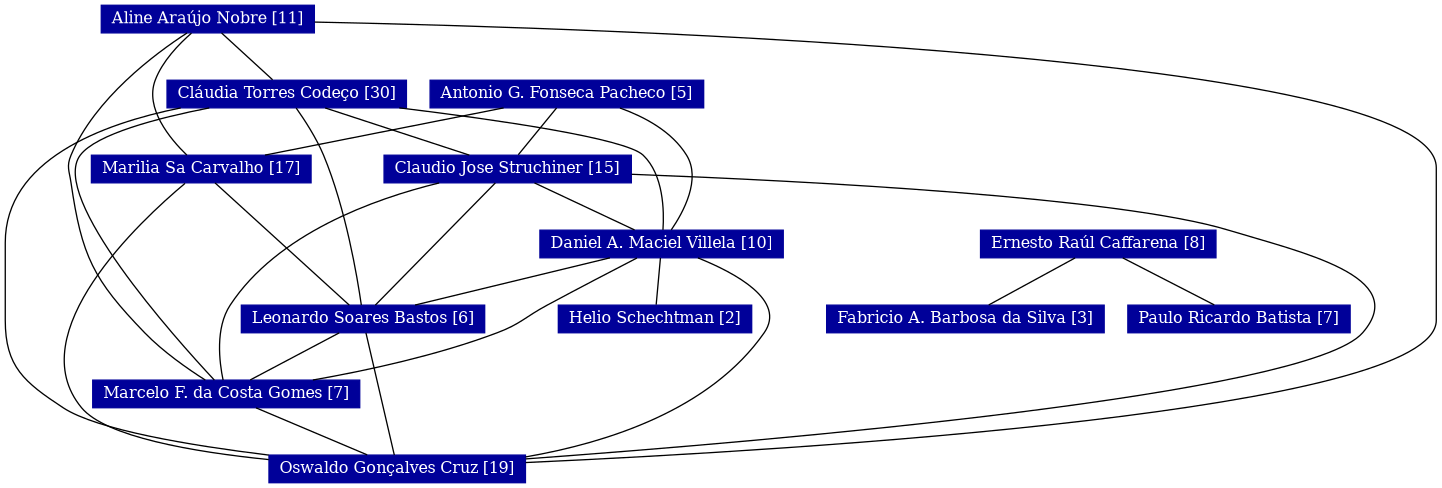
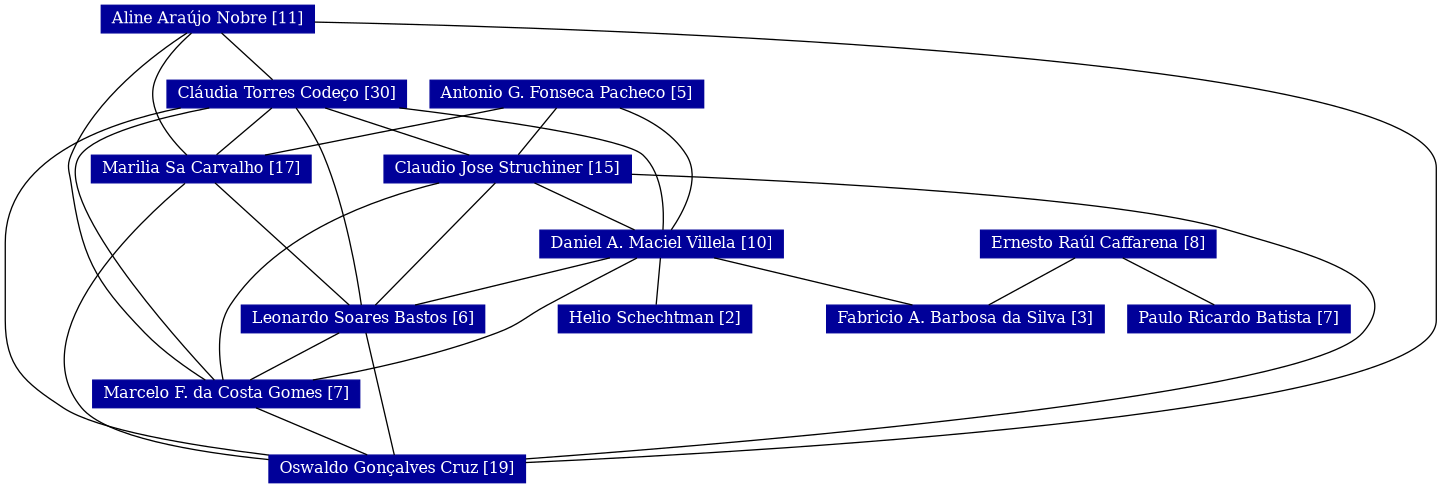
edge "Cláudia Torres Codeço [30]" -- "Marilia Sa Carvalho [17]": added
edge "Daniel A. Maciel Villela [10]" -- "Oswaldo Gonçalves Cruz [19]": now "Daniel A. Maciel Villela [10]" -- "Fabricio A. Barbosa da Silva [3]"
